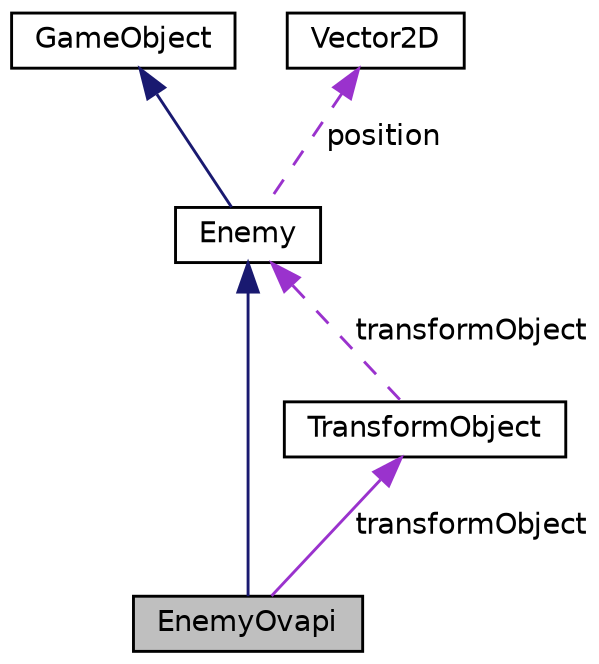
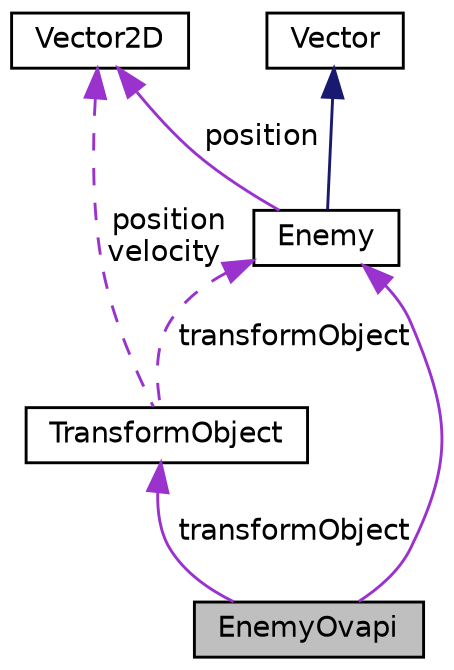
node "GameObject": label "GameObject" -> "Vector"
edge "Enemy" -> "Vector2D": style dashed -> solid
edge "TransformObject" -> "Vector2D": added, label "position velocity"
edge "EnemyOvapi" -> "Enemy": color midnightblue -> darkorchid3
